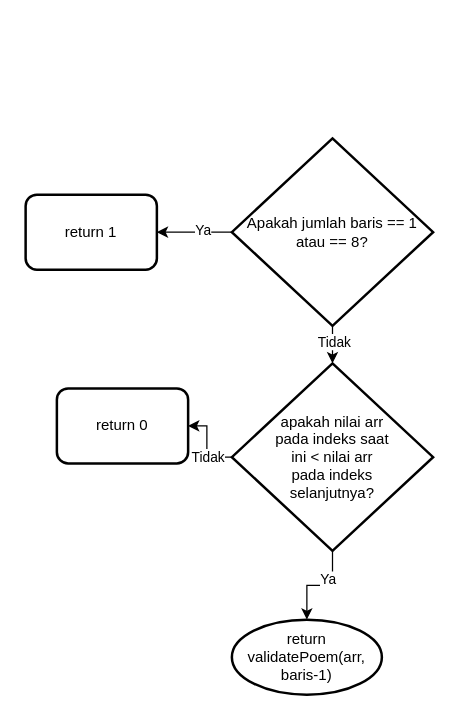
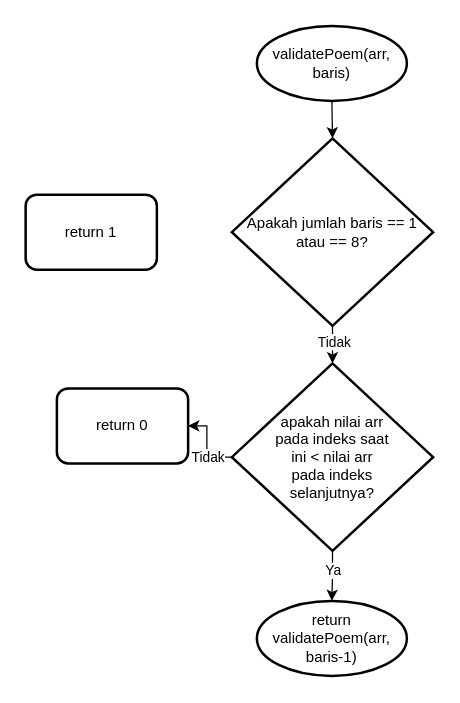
node "validatePoem(arr, baris)": added
edge "validatePoem(arr, baris)" -> "Apakah jumlah baris == 1 atau == 8?": added
edge "Apakah jumlah baris == 1 atau == 8?" -> "return 1": removed, label "Ya"
node "return validatePoem(arr, baris-1)": moved (307, 657) -> (332, 638)
